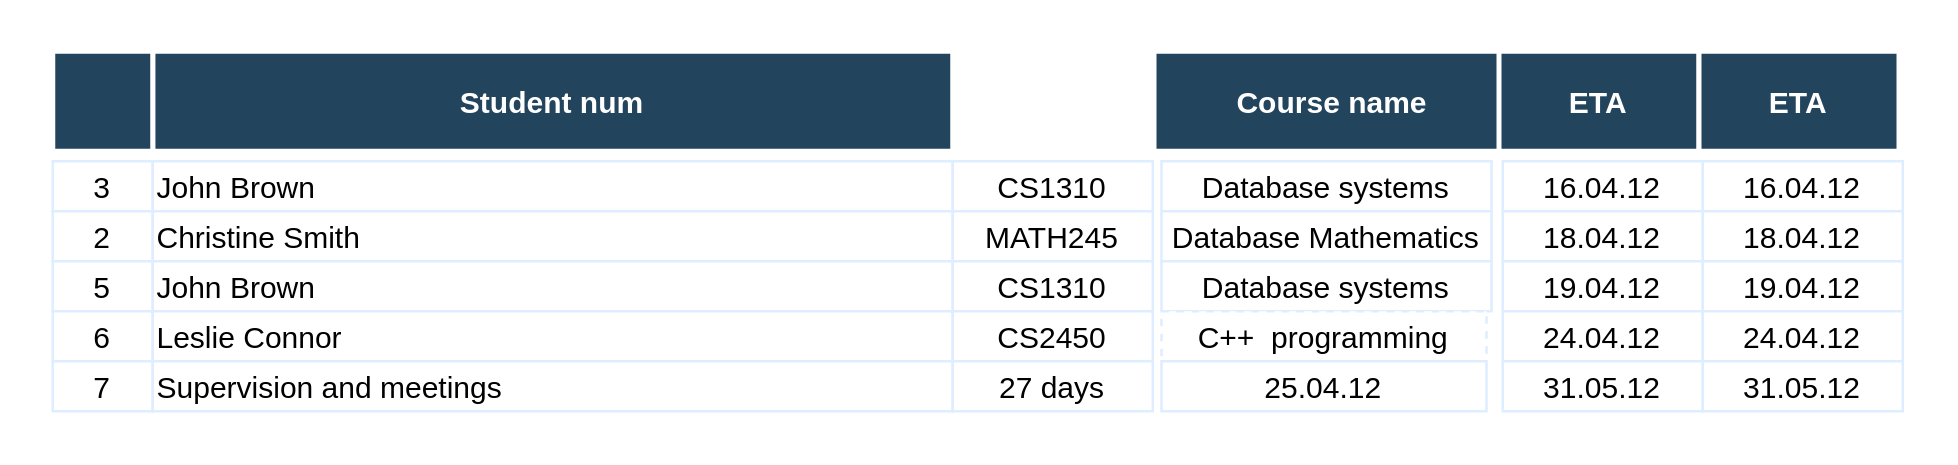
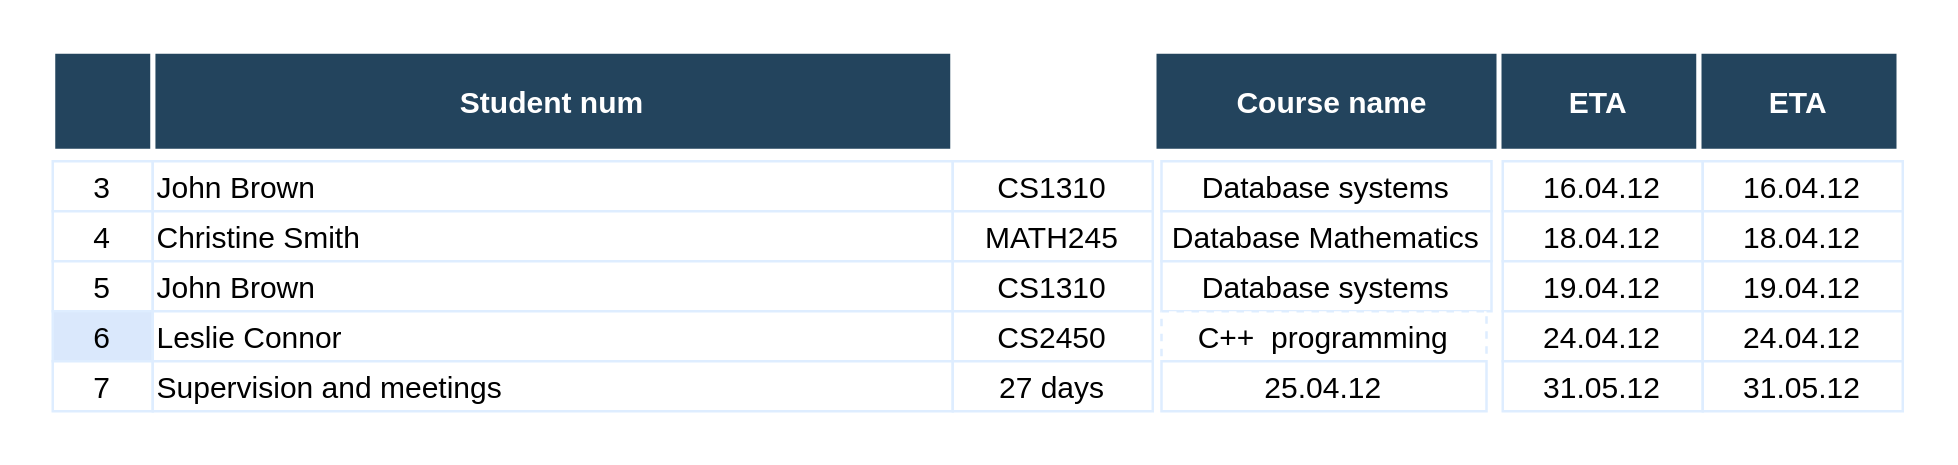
node "2": label "2" -> "4"
node "6": fillcolor #ffffff -> #dae8fc
